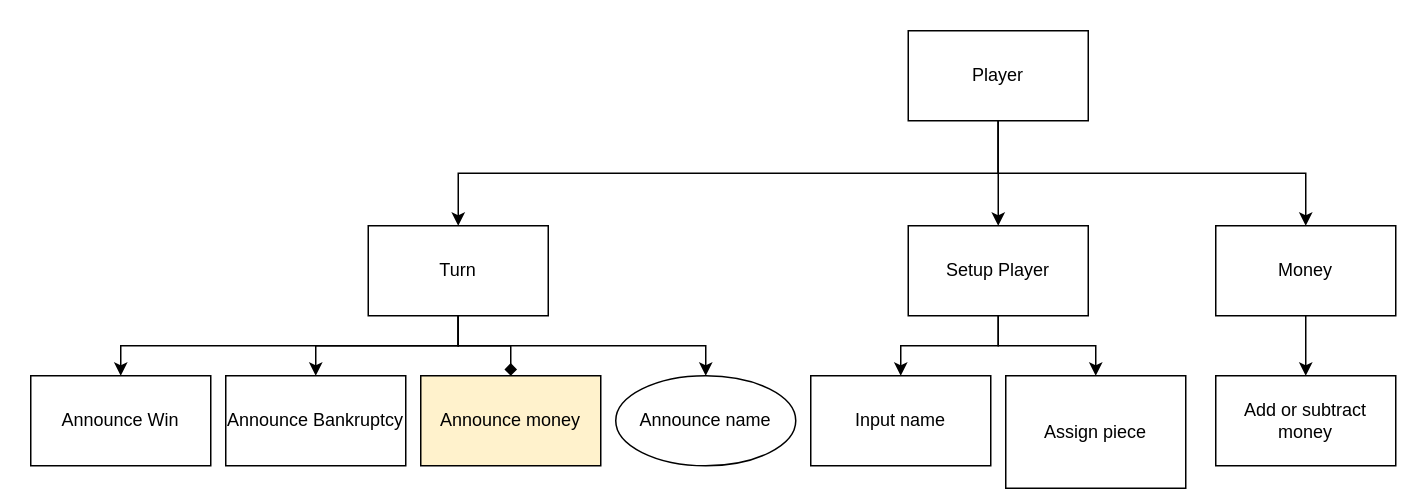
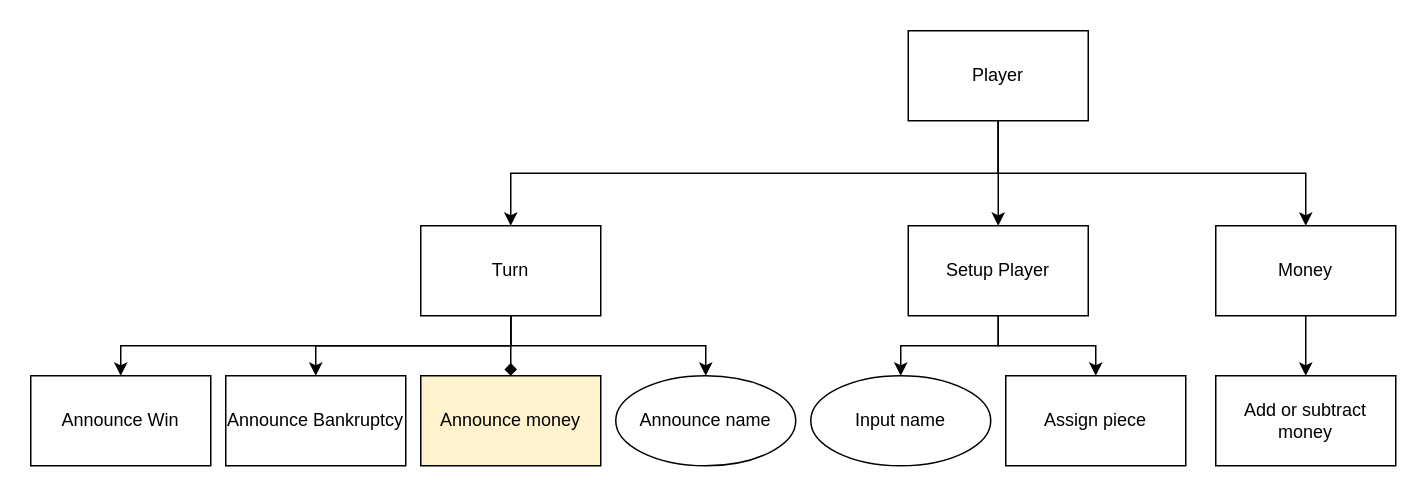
node "Turn": moved (458, 271) -> (511, 271)
node "Input name": shape rectangle -> ellipse
node "Assign piece": size 180x113 -> 180x90
